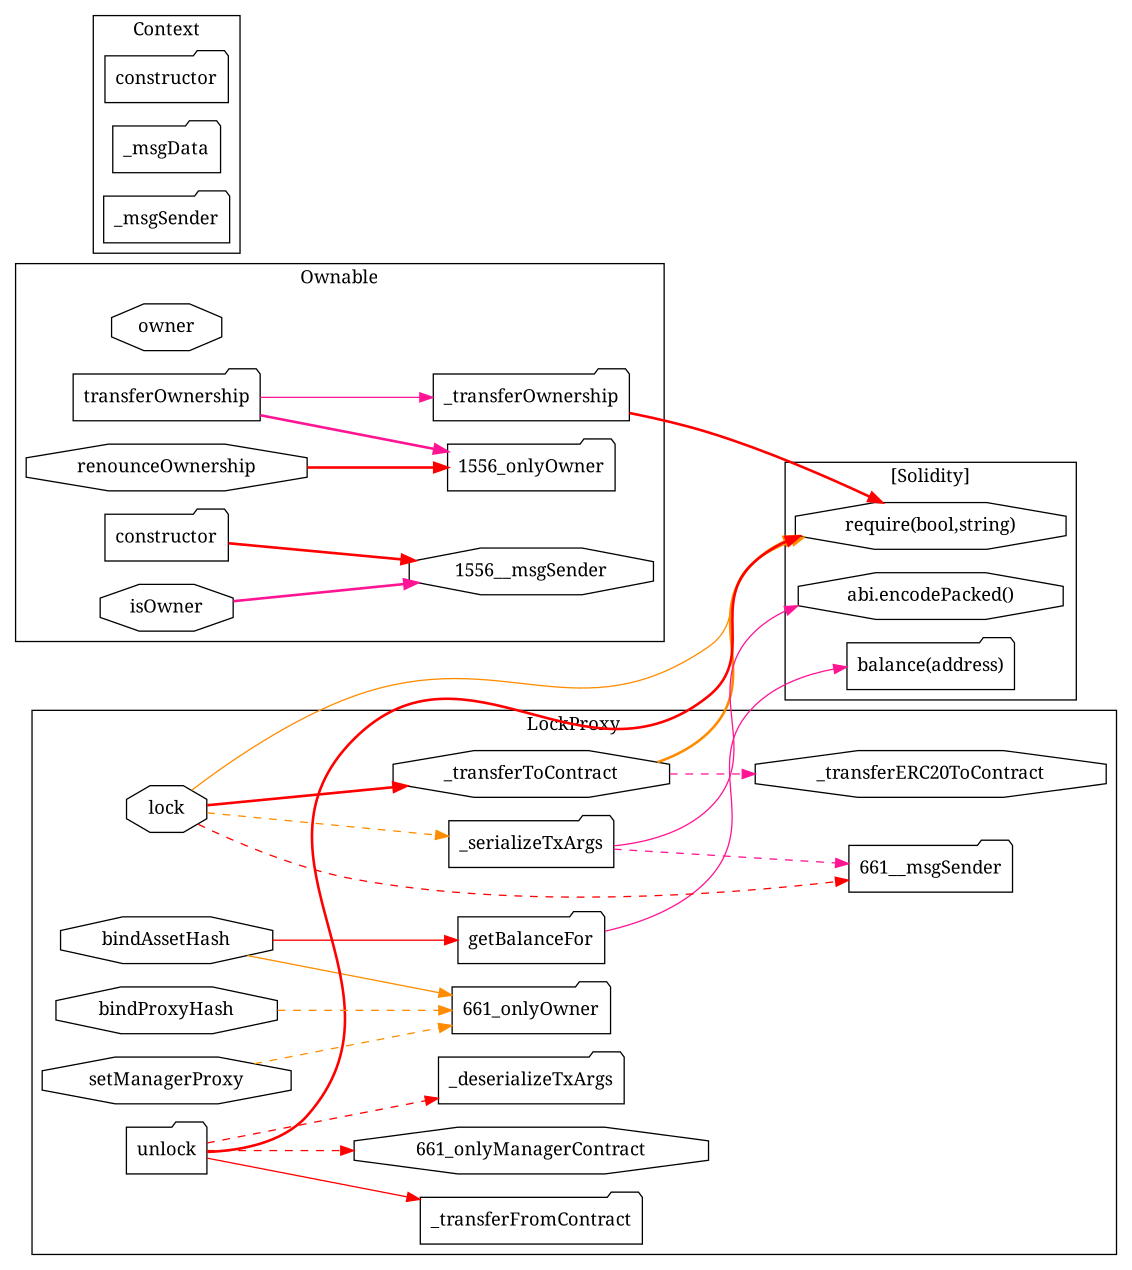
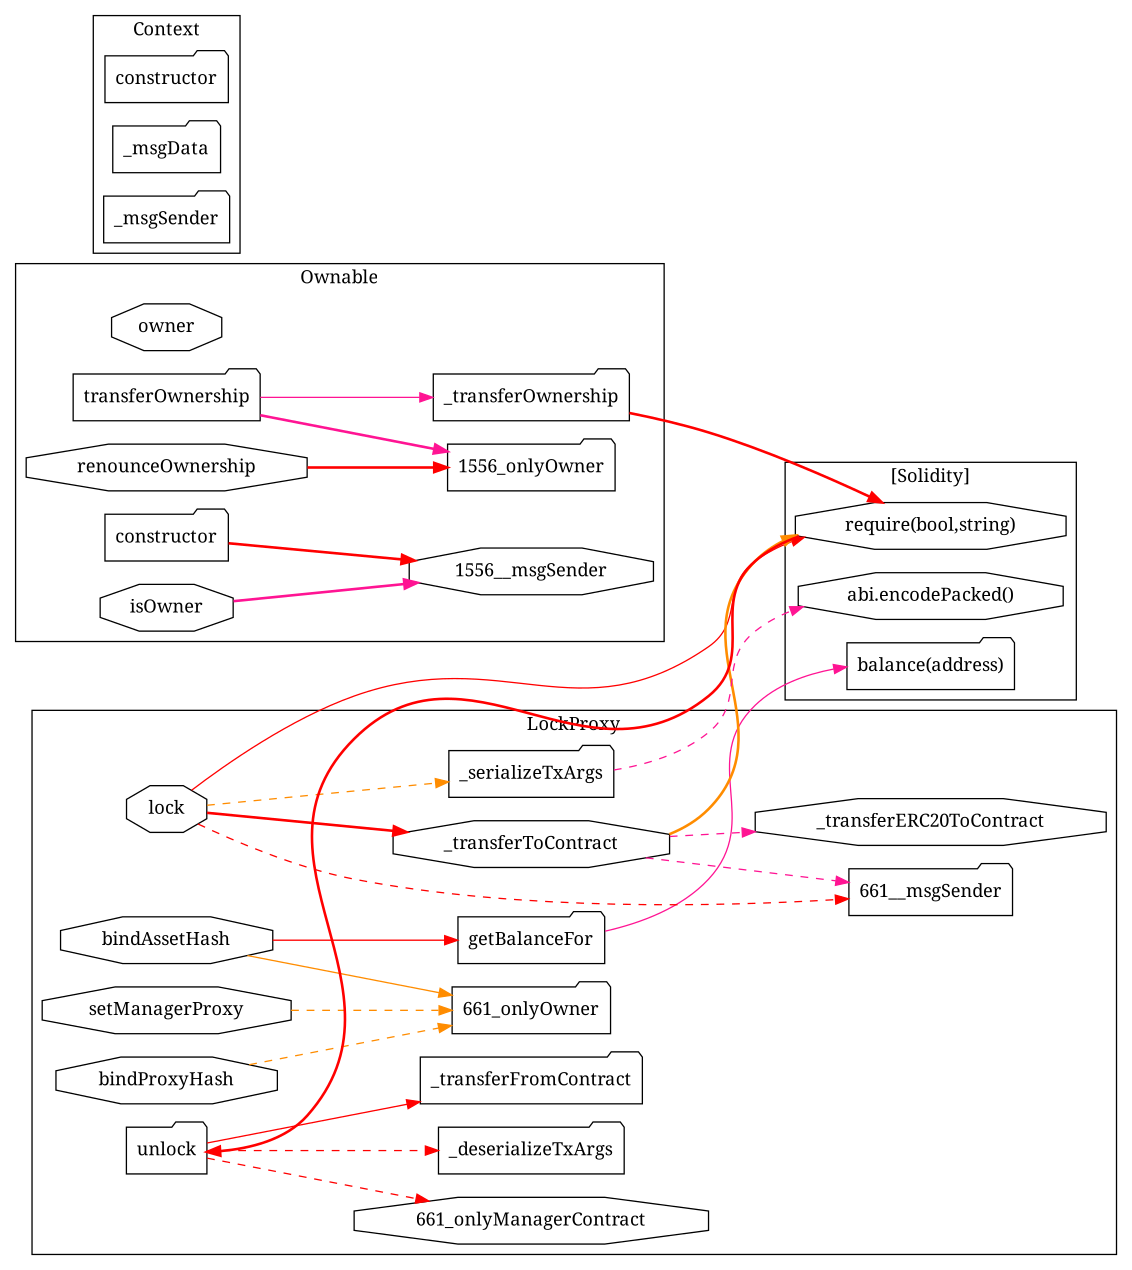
edge "lock" -> "require(bool,string)": color darkorange -> red
edge "_serializeTxArgs" -> "abi.encodePacked()": style solid -> dashed
edge "unlock" -> "require(bool,string)": reversed
edge "_serializeTxArgs" -> "661__msgSender": now "_transferToContract" -> "661__msgSender"
